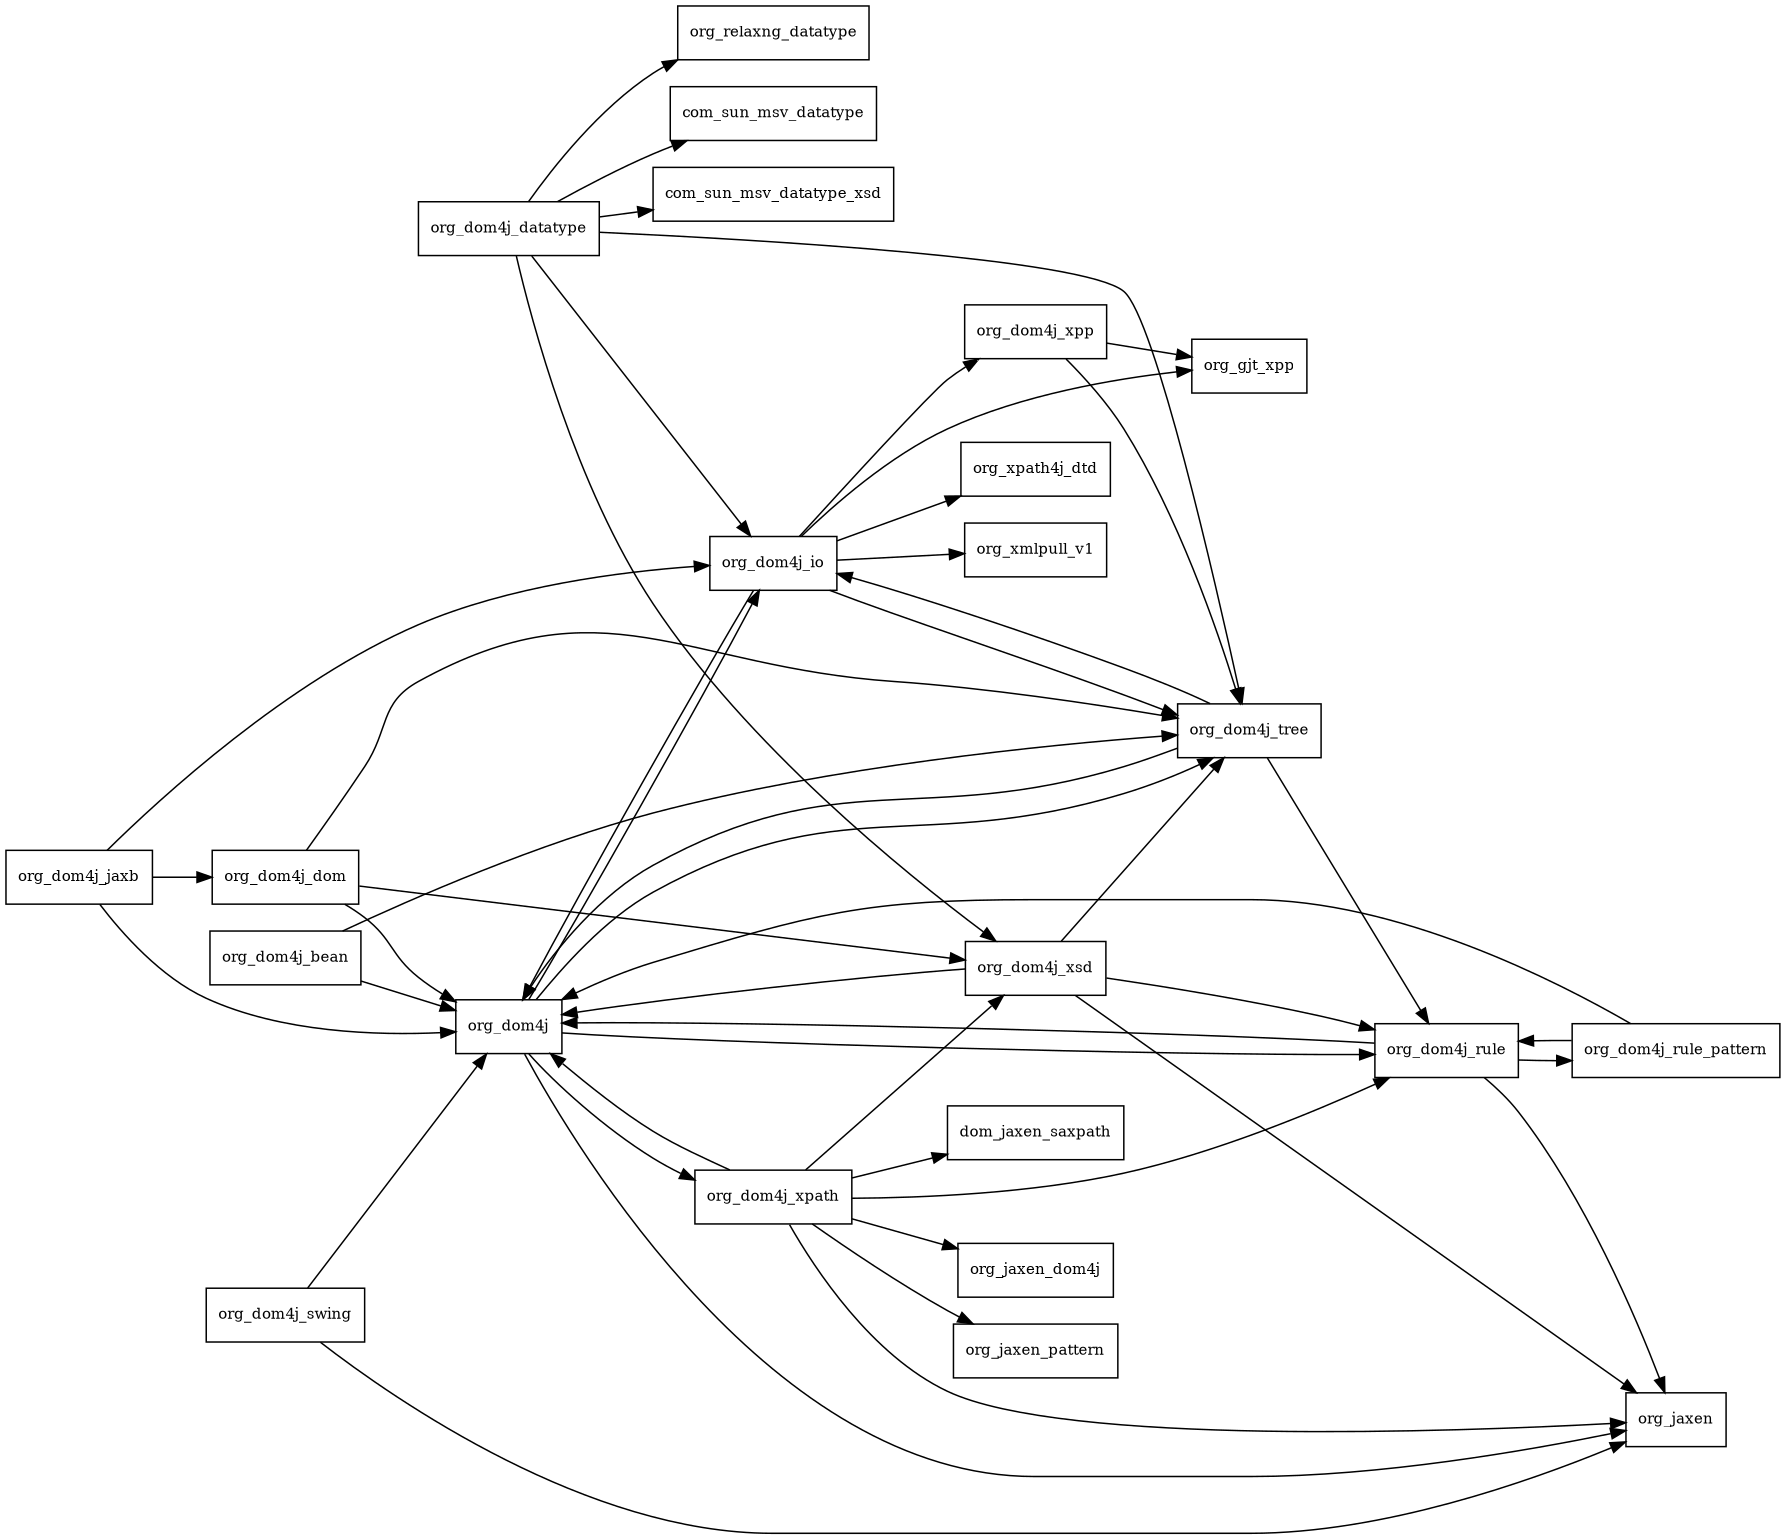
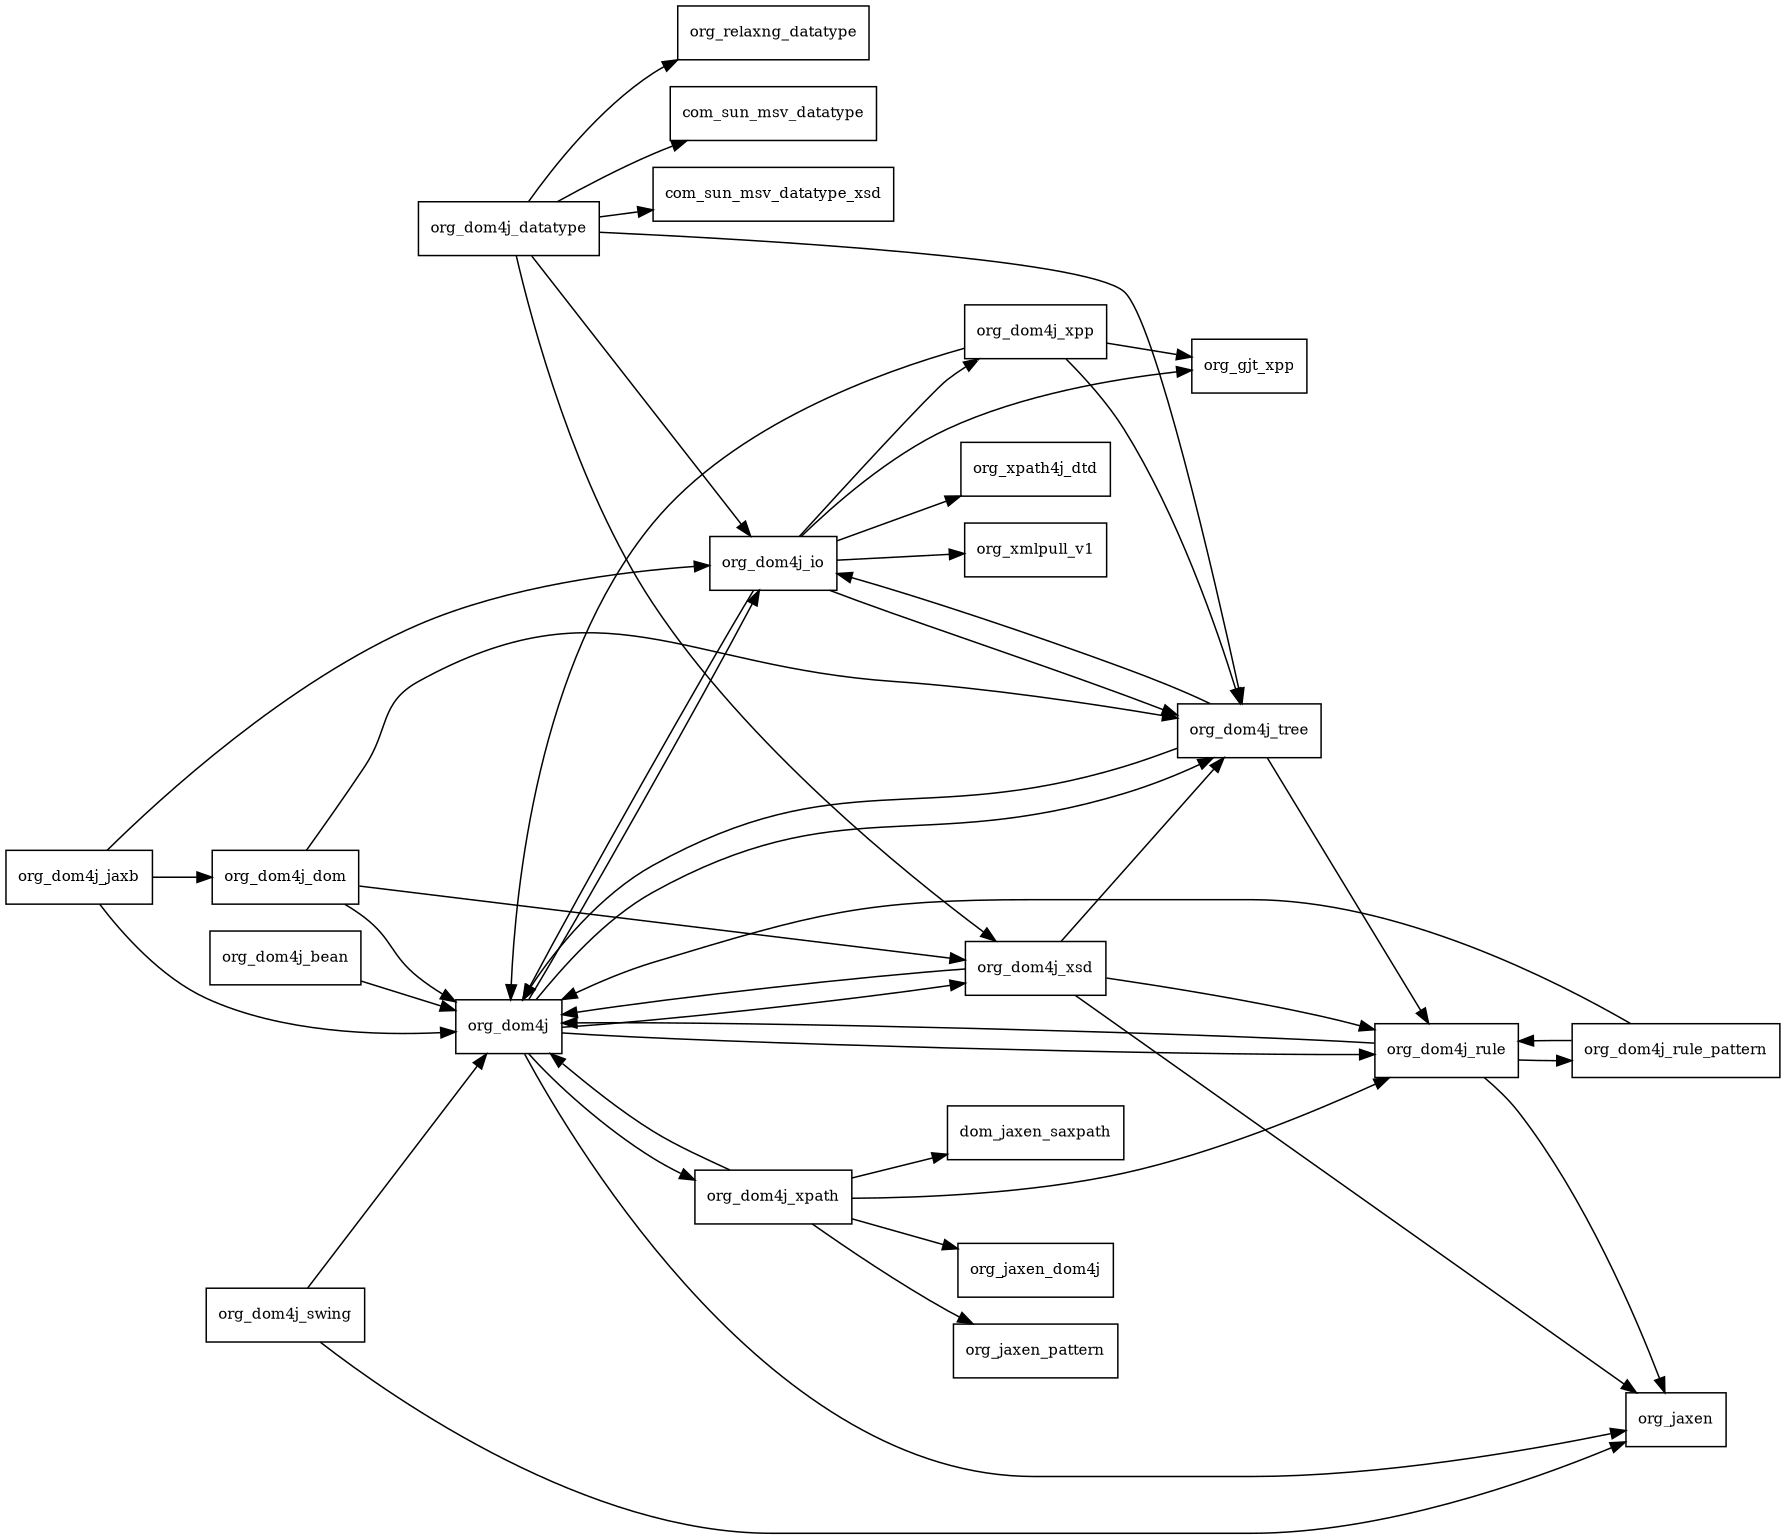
edge "org_dom4j_xpp" -> "org_dom4j": added
edge "org_dom4j_bean" -> "org_dom4j_tree": removed
edge "org_dom4j_xpath" -> "org_dom4j_xsd": now "org_dom4j" -> "org_dom4j_xsd"
edge "org_dom4j_xpath" -> "org_jaxen": removed
